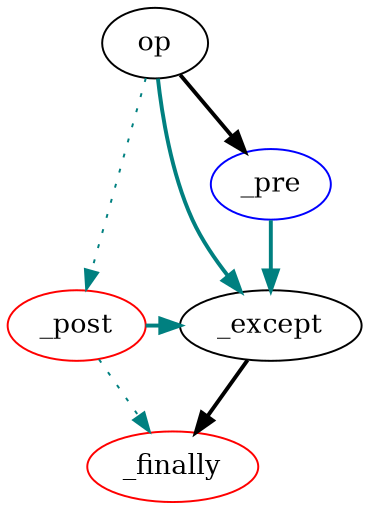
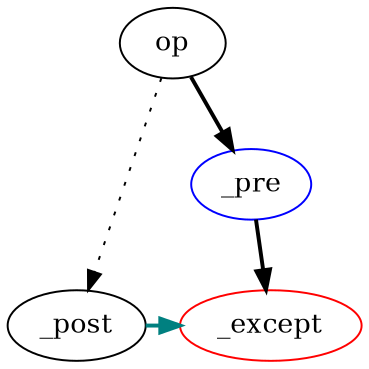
edge "op" -> "_post": color teal -> black
edge "op" -> "_except": removed
edge "_pre" -> "_except": color teal -> black
node "_post": color red -> black
node "_except": color black -> red
node "_finally": removed
